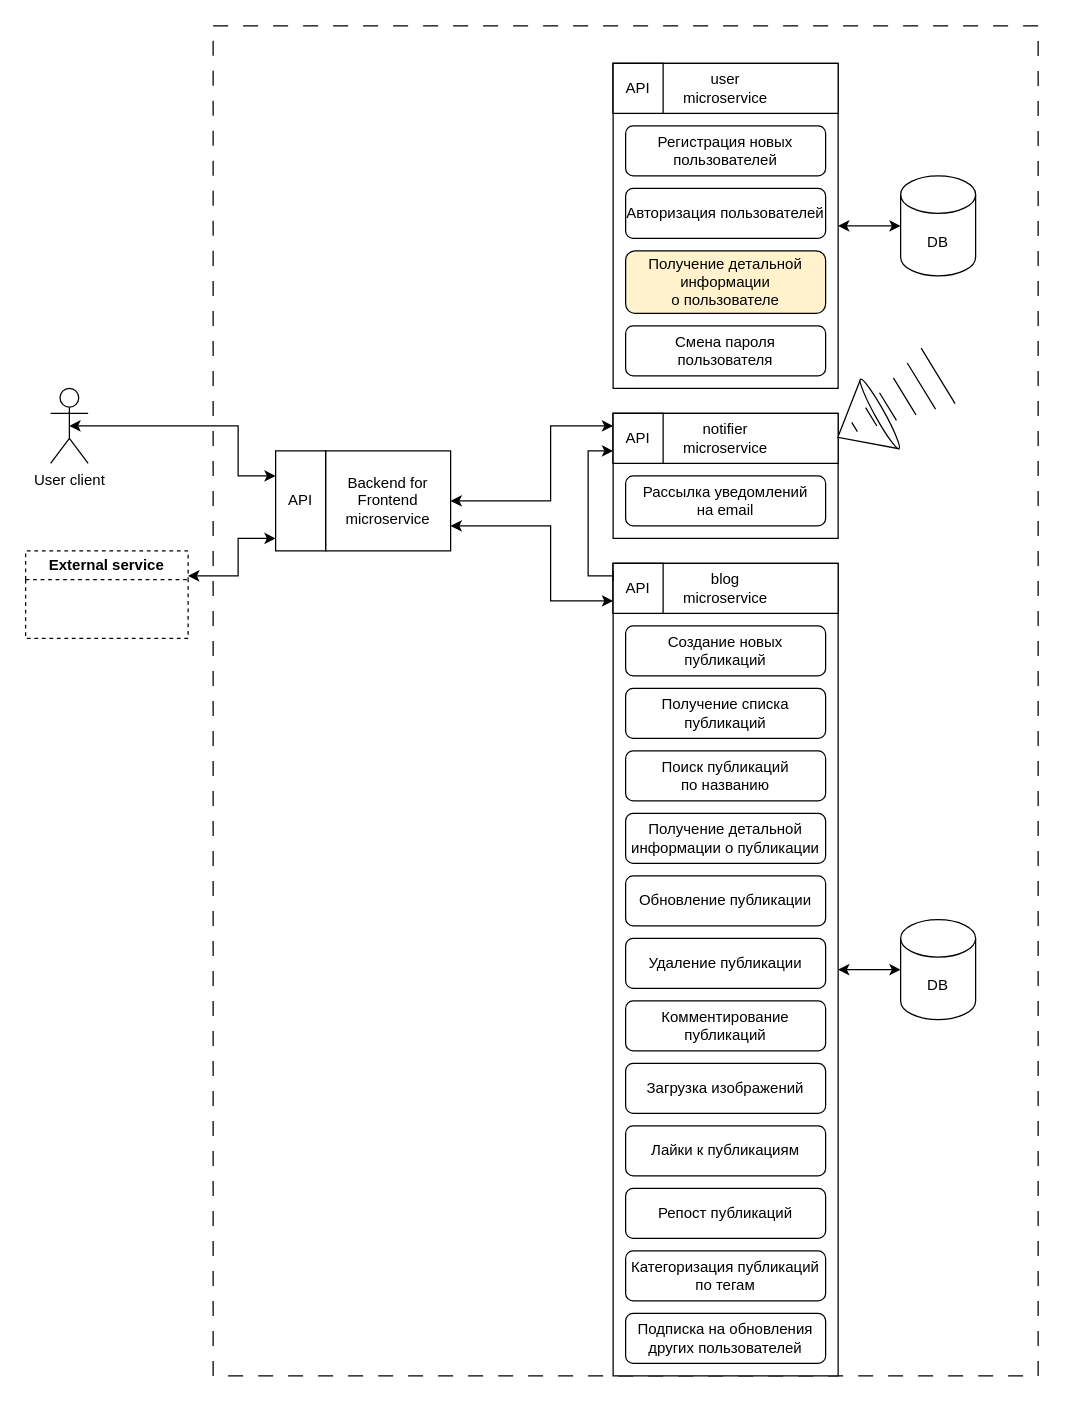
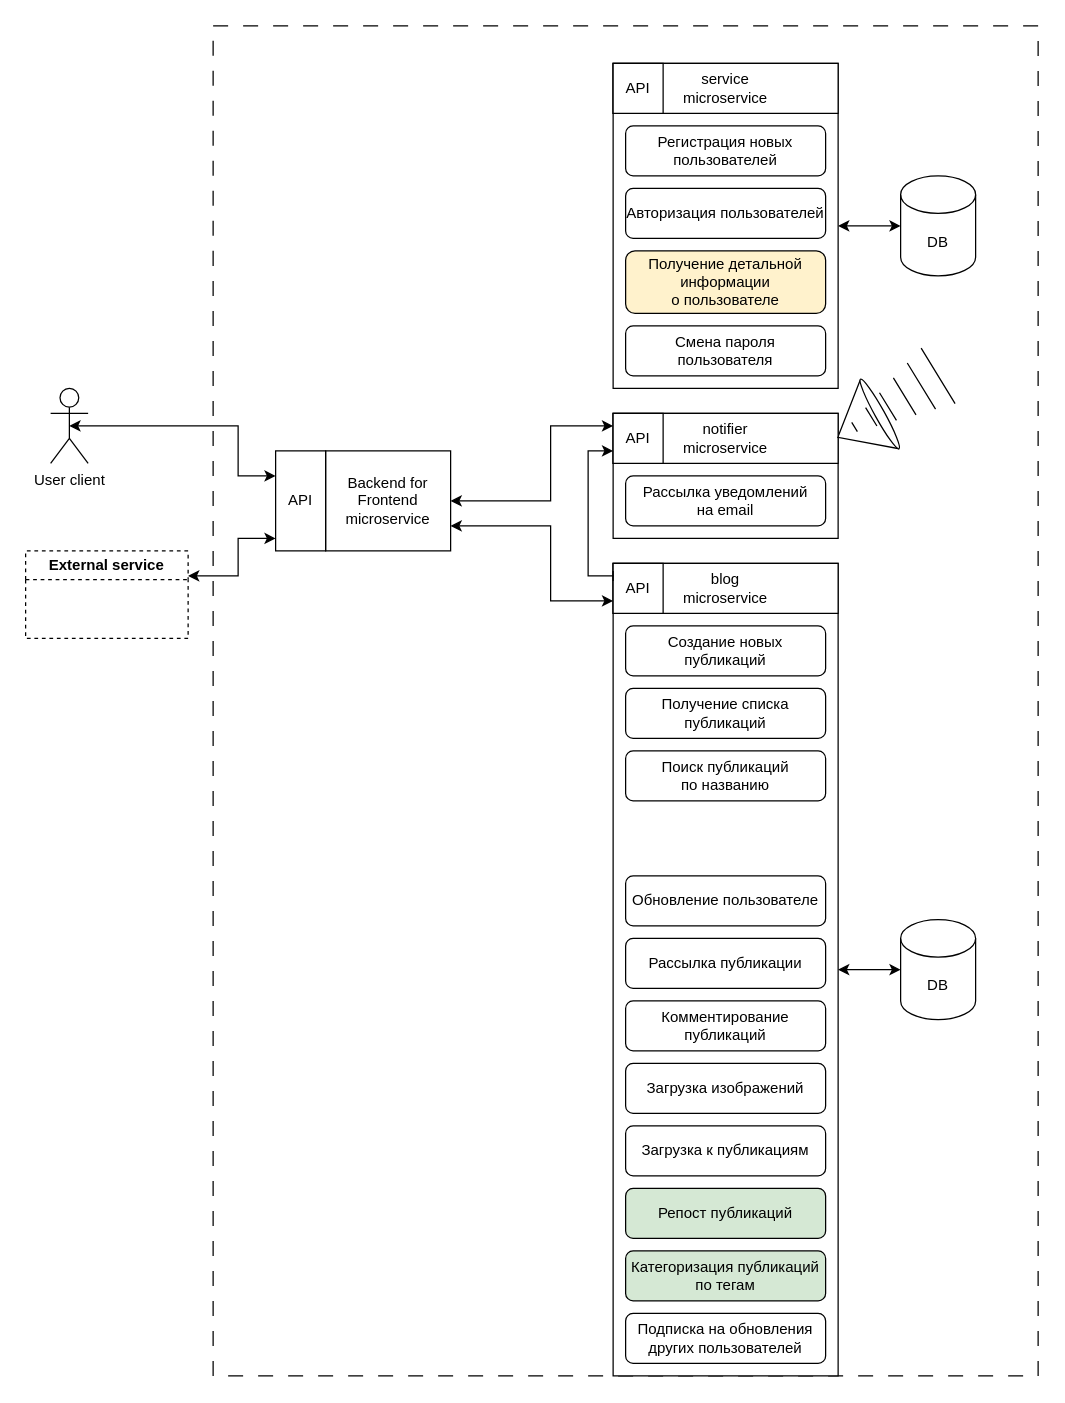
node "user microservice": label "user microservice" -> "service microservice"
node "Получение детальной информации о публикации": removed
node "Обновление публикации": label "Обновление публикации" -> "Обновление пользователе"
node "Удаление публикации": label "Удаление публикации" -> "Рассылка публикации"
node "Лайки к публикациям": label "Лайки к публикациям" -> "Загрузка к публикациям"
node "Репост публикаций": fillcolor #ffffff -> #d5e8d4
node "Категоризация публикаций по тегам": fillcolor #ffffff -> #d5e8d4
